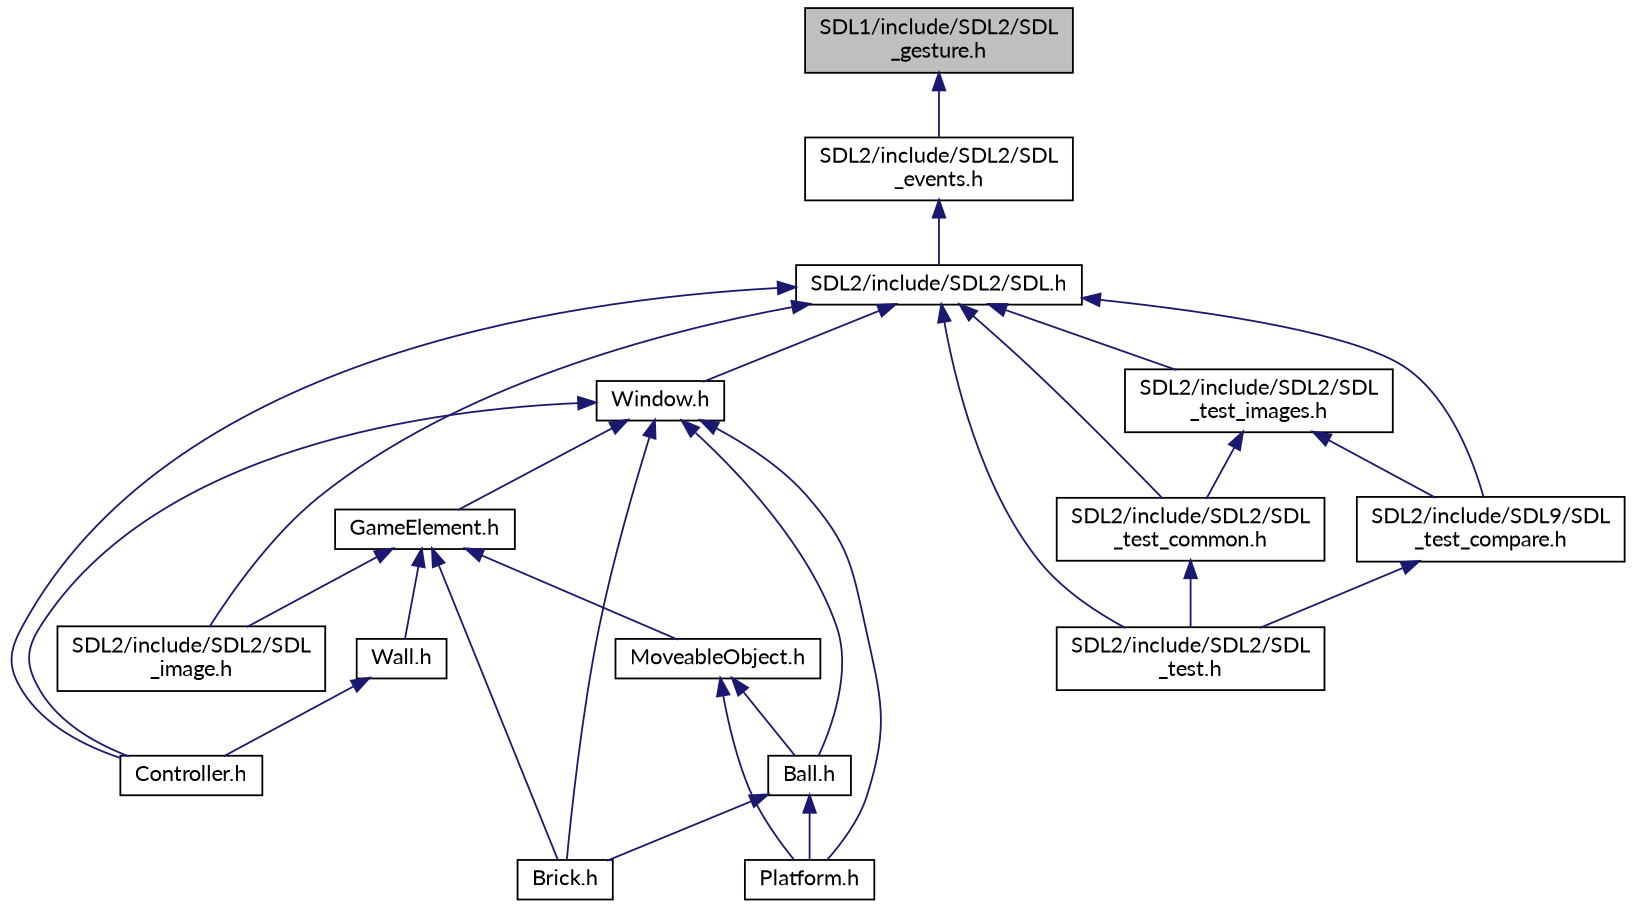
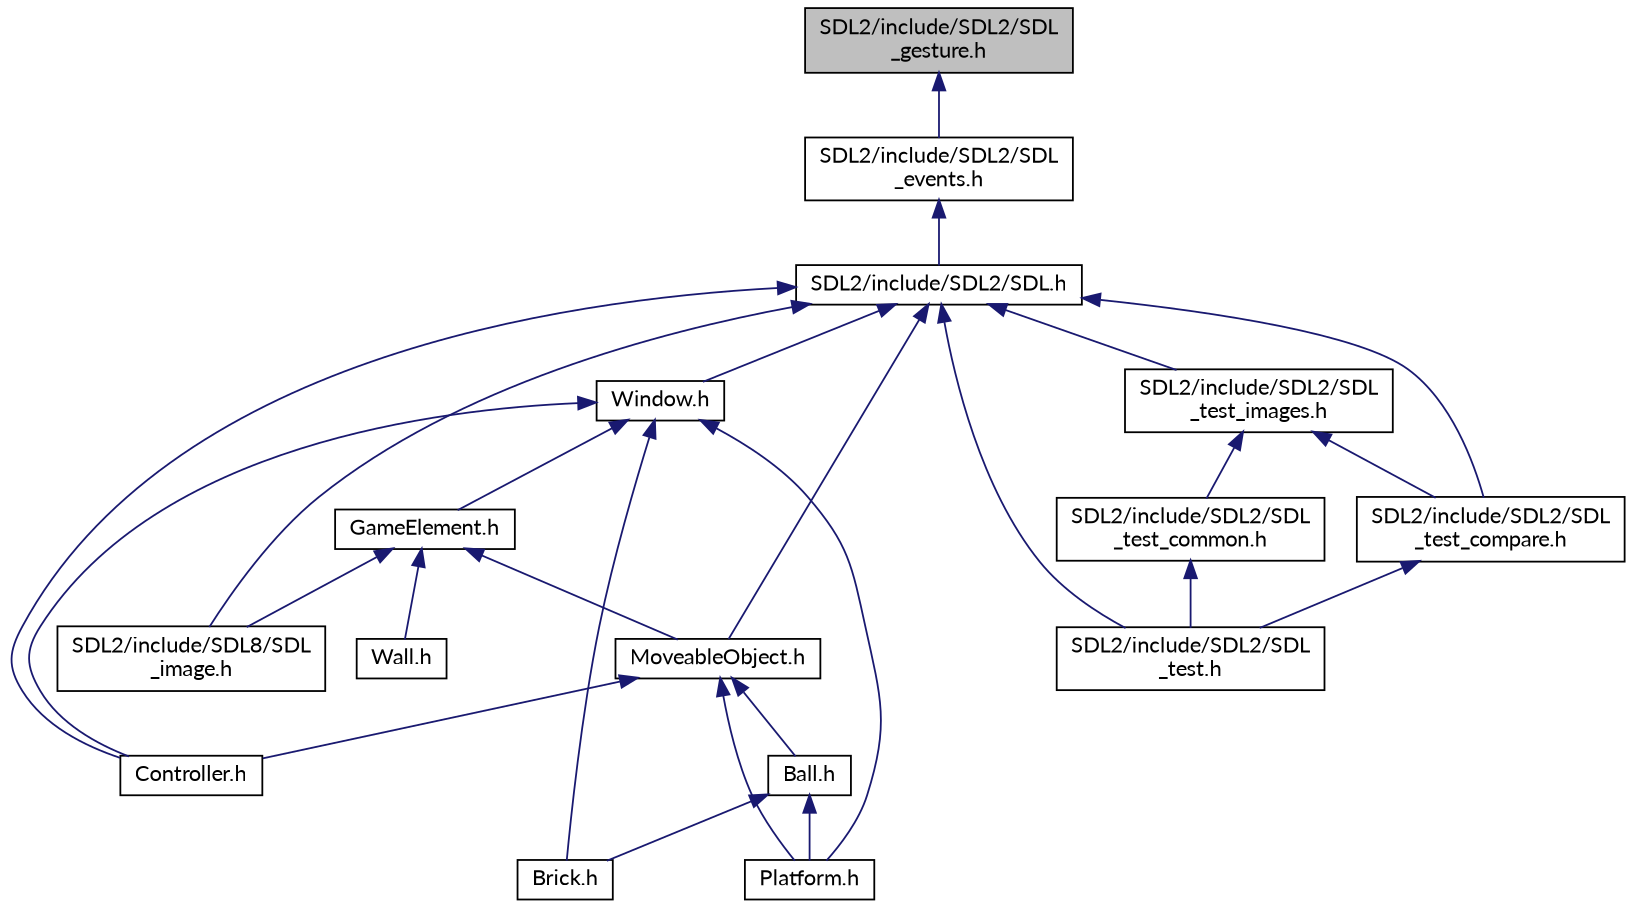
node "SDL1/include/SDL2/SDL _gesture.h": label "SDL1/include/SDL2/SDL _gesture.h" -> "SDL2/include/SDL2/SDL _gesture.h"
edge "SDL2/include/SDL2/SDL _test_common.h" -> "SDL2/include/SDL2/SDL.h": now "MoveableObject.h" -> "SDL2/include/SDL2/SDL.h"
node "SDL2/include/SDL9/SDL _test_compare.h": label "SDL2/include/SDL9/SDL _test_compare.h" -> "SDL2/include/SDL2/SDL _test_compare.h"
edge "Ball.h" -> "Window.h": removed
node "SDL2/include/SDL2/SDL _image.h": label "SDL2/include/SDL2/SDL _image.h" -> "SDL2/include/SDL8/SDL _image.h"
edge "Brick.h" -> "GameElement.h": removed
edge "Controller.h" -> "Wall.h": now "Controller.h" -> "MoveableObject.h"
